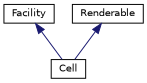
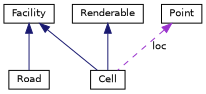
node "Point": added
node "Road": added
